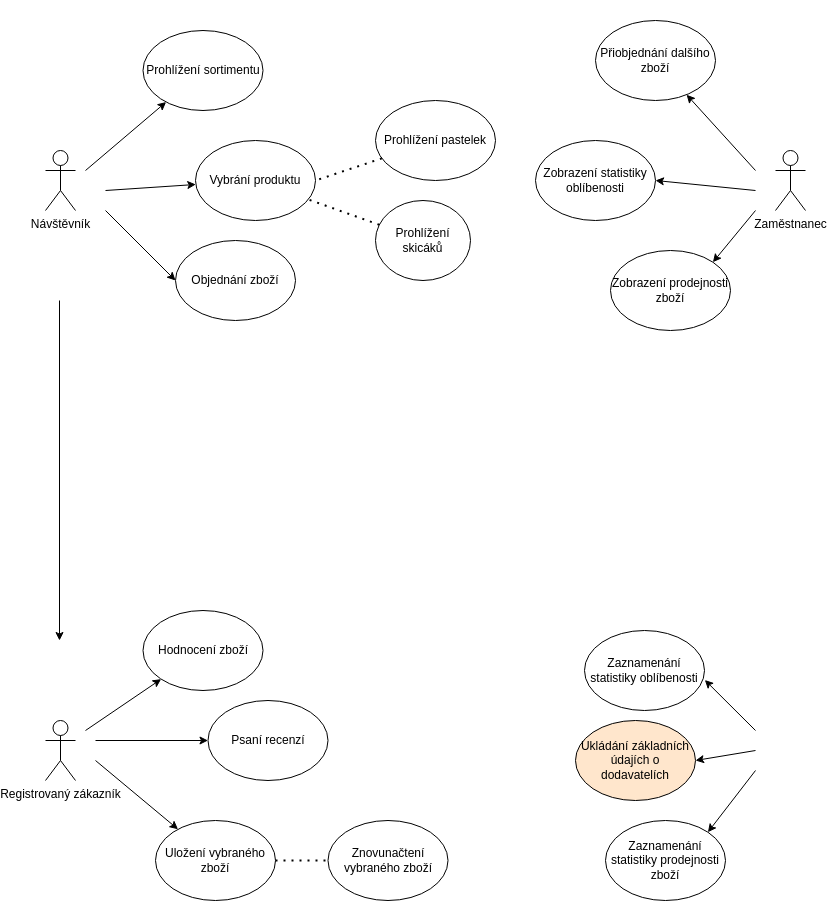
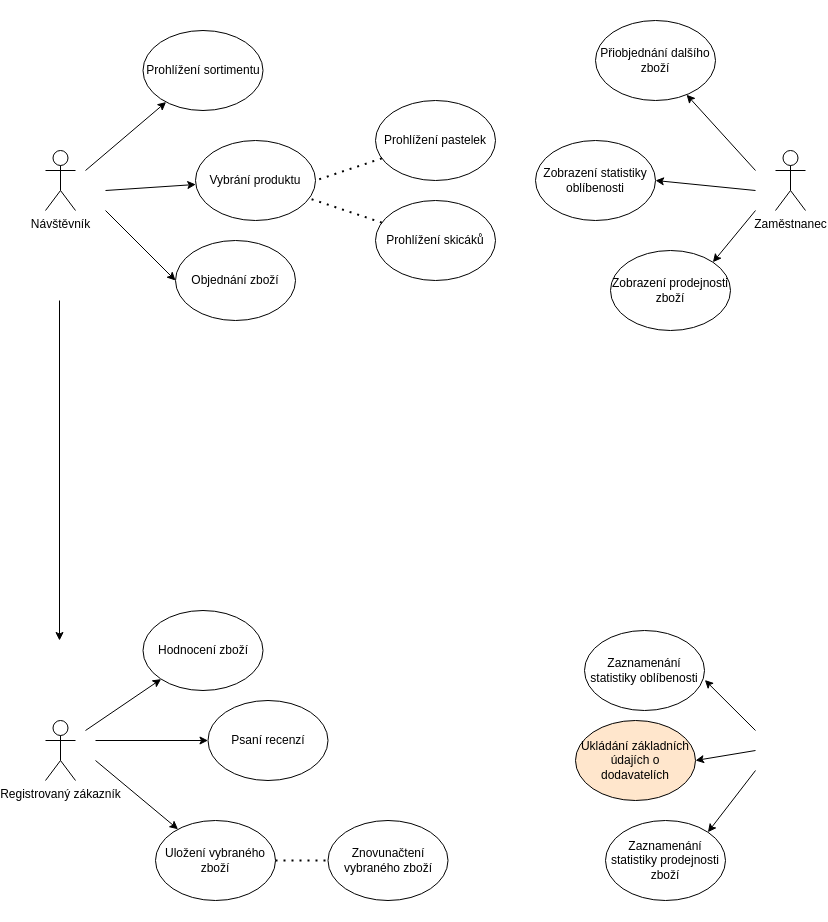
node "Prohlížení skicáků": size 95x80 -> 120x80
